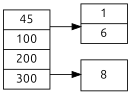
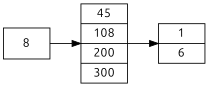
node "45": text "100" -> "108"
edge "45" -> "8": reversed
